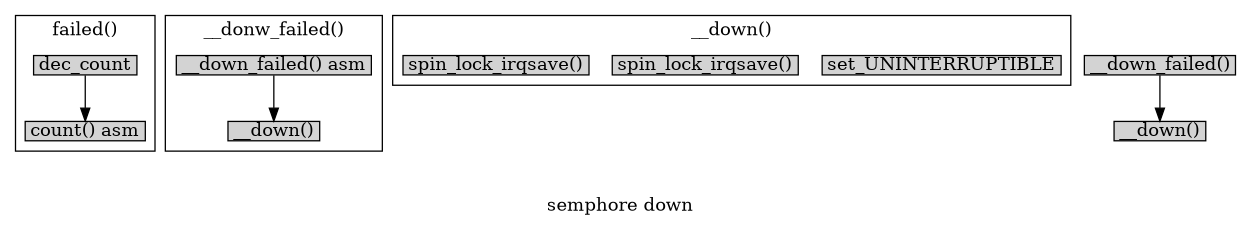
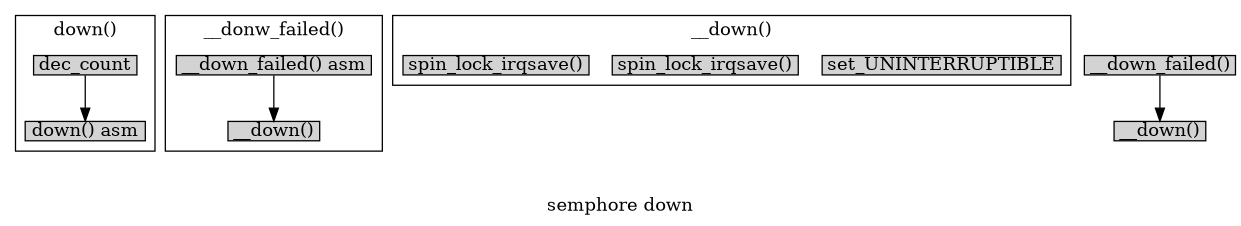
cluster "failed()": label "failed()" -> "down()"
node "count() asm": label "count() asm" -> "down() asm"
